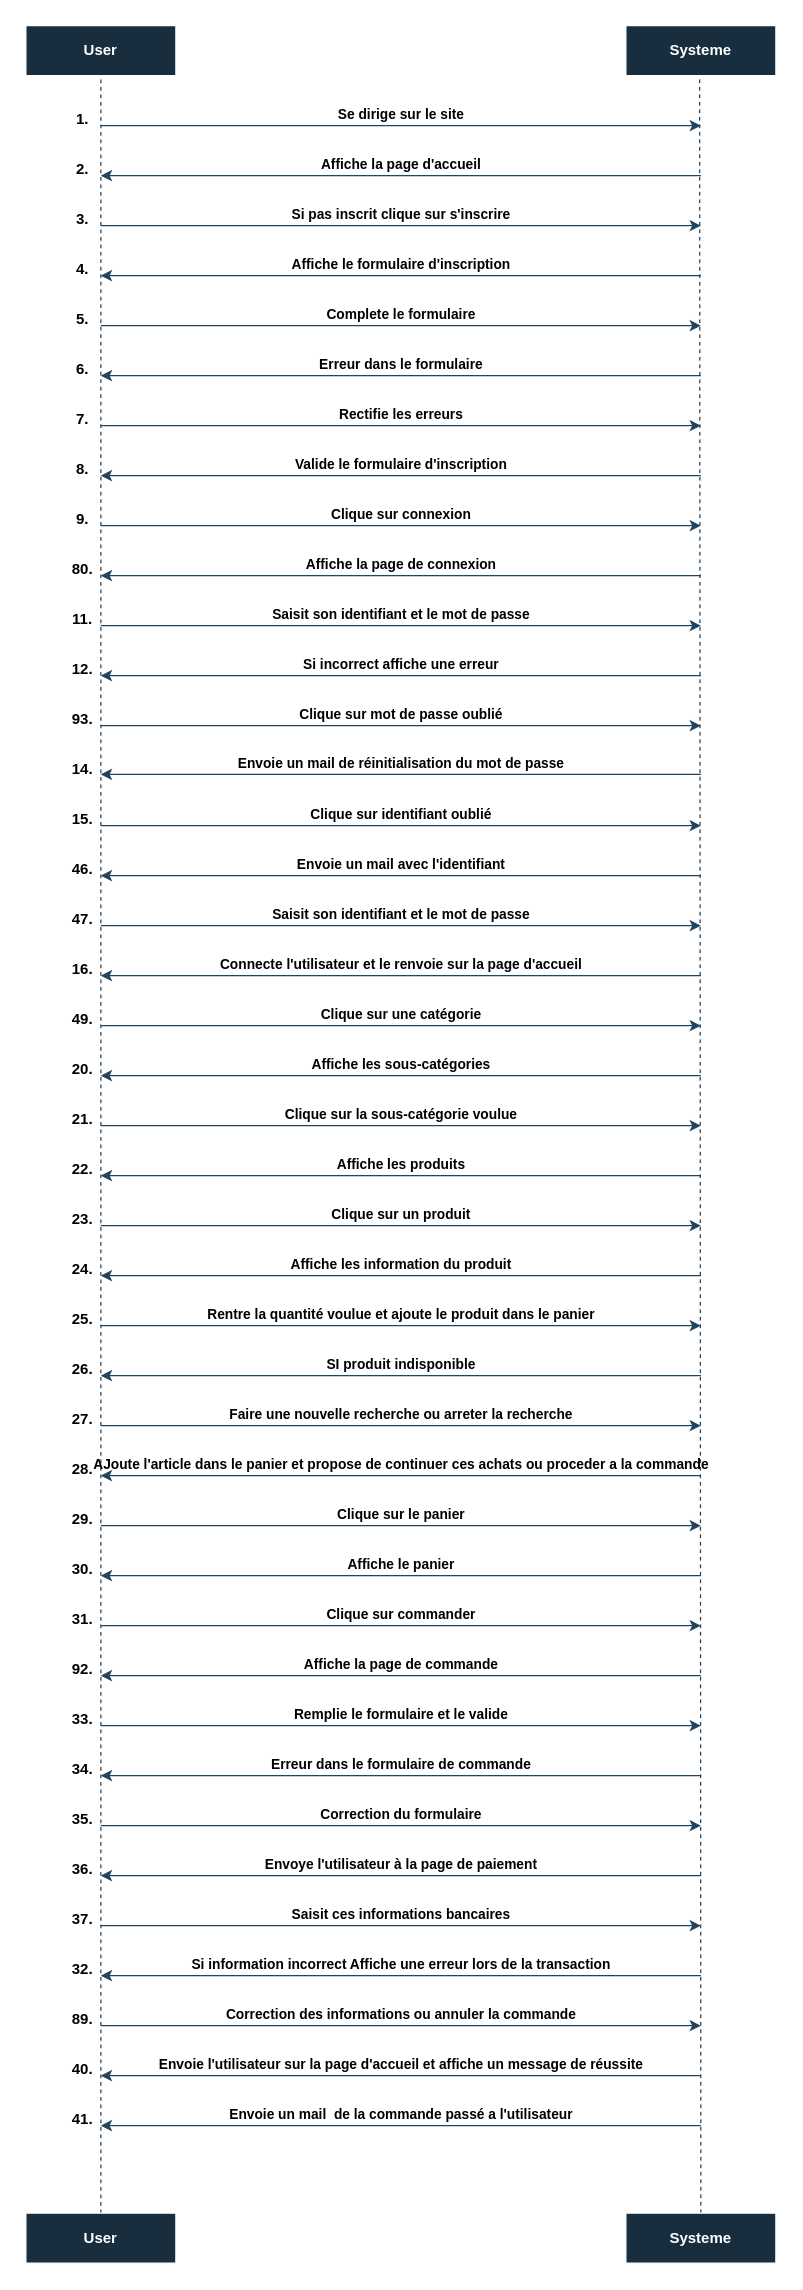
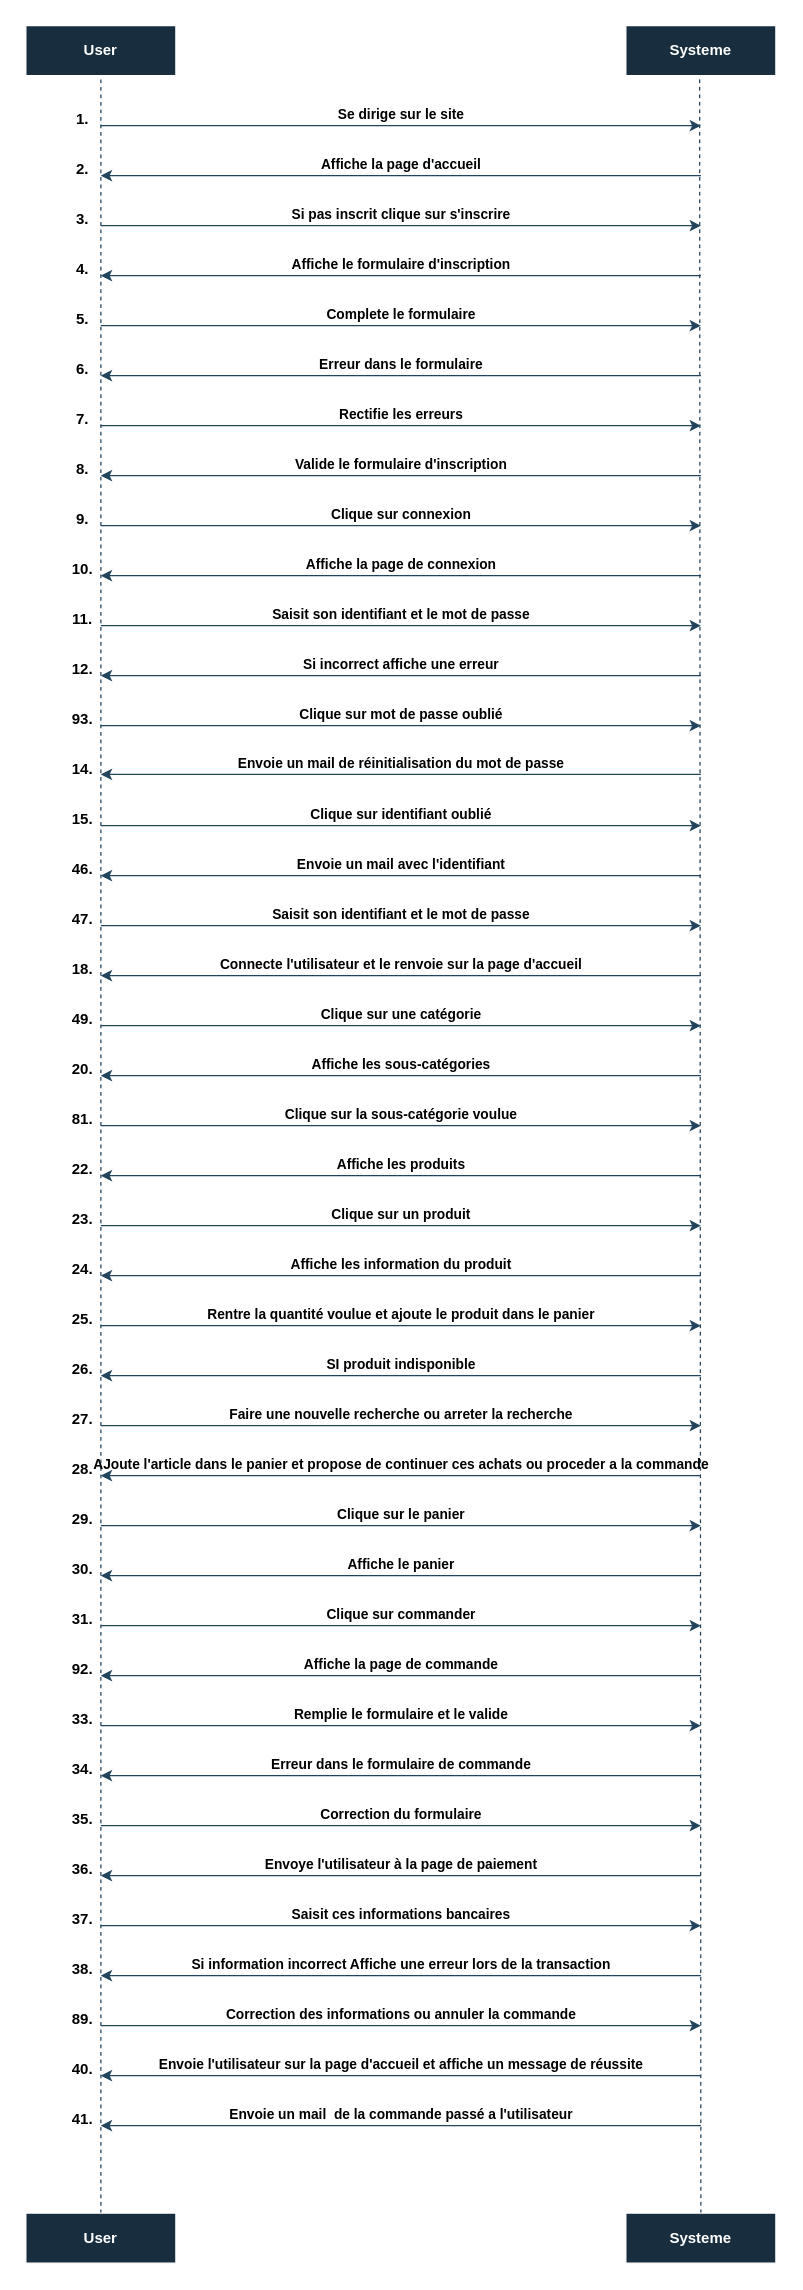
node "80.": label "80." -> "10."
node "16.": label "16." -> "18."
node "21.": label "21." -> "81."
node "32.": label "32." -> "38."
